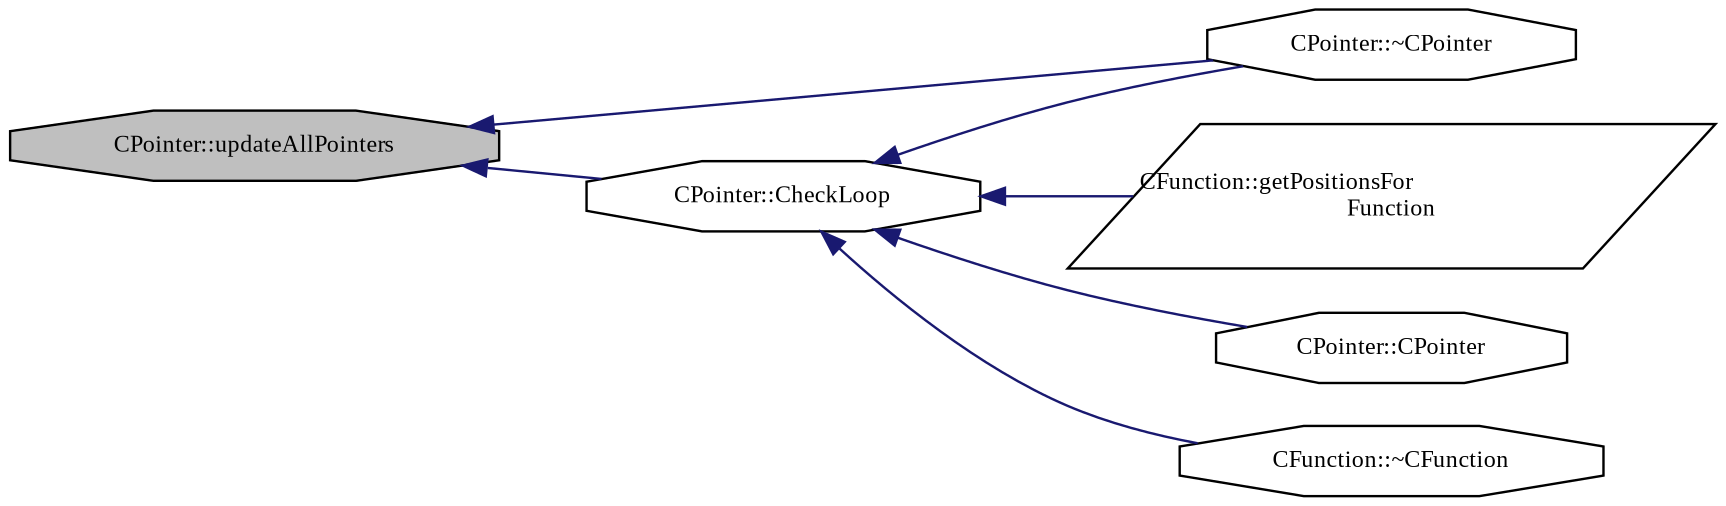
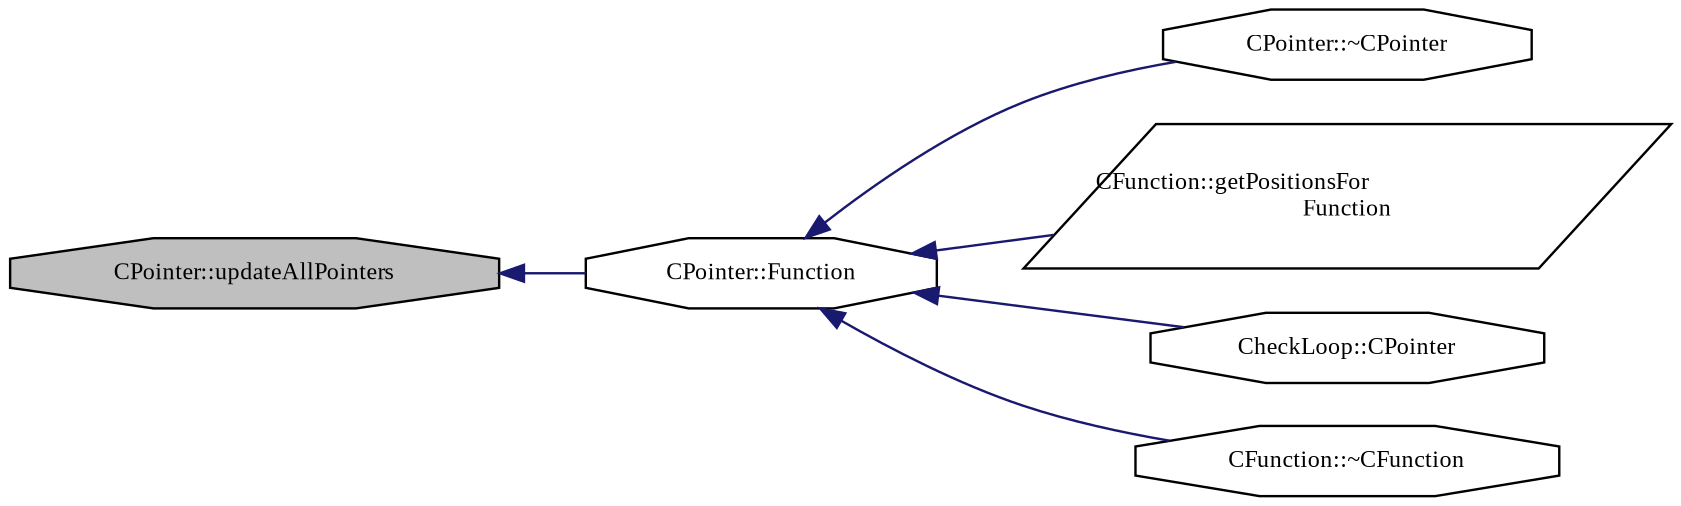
edge "CPointer::~CPointer" -> "CPointer::updateAllPointers": removed
node "CPointer::CheckLoop": label "CPointer::CheckLoop" -> "CPointer::Function"
node "CPointer::CPointer": label "CPointer::CPointer" -> "CheckLoop::CPointer"
